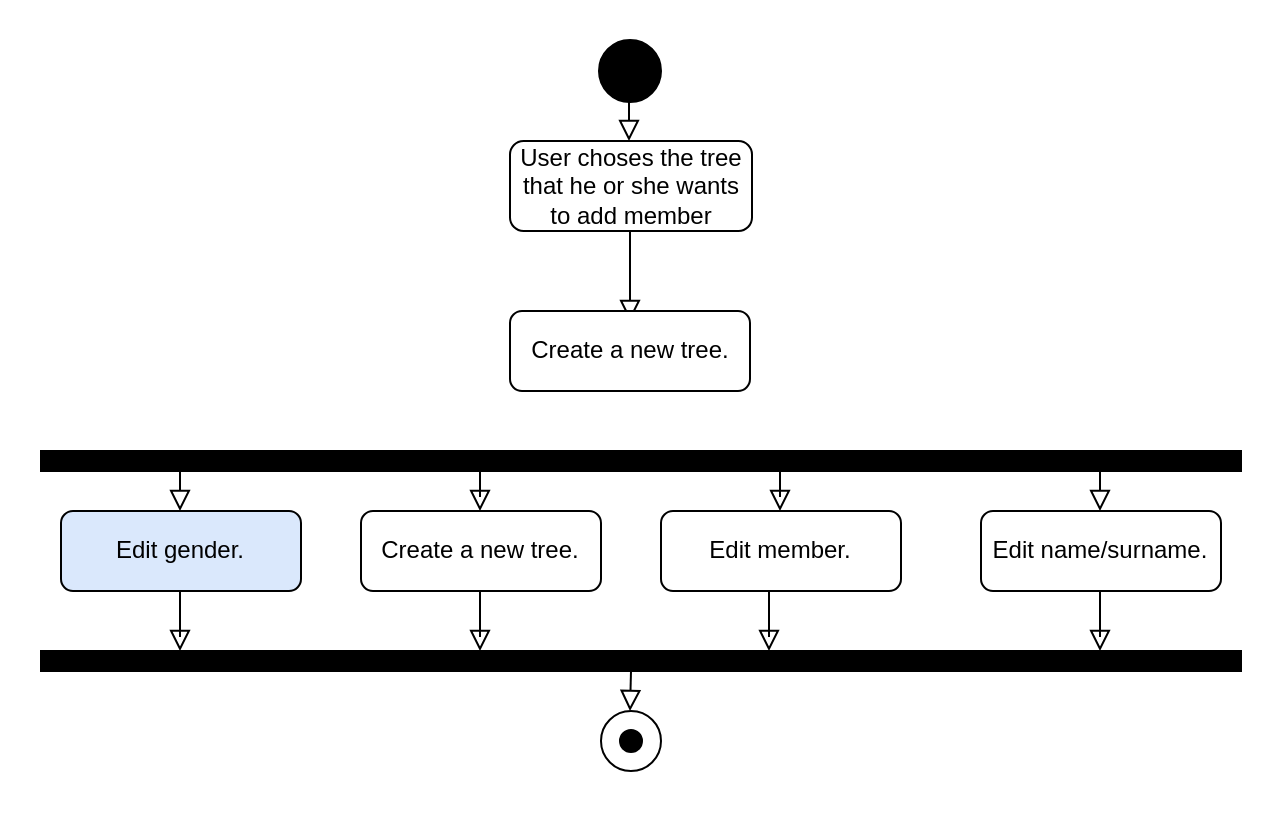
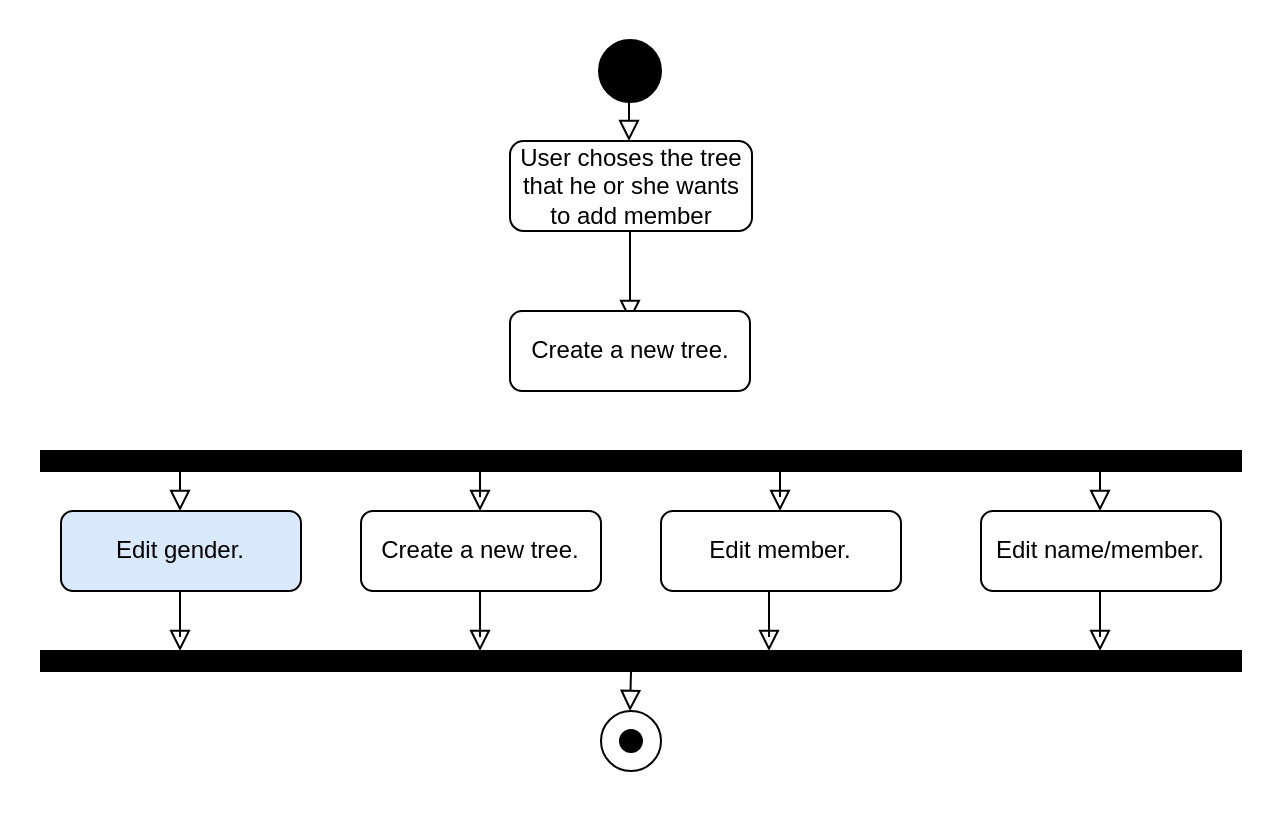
node "Edit name/surname.": label "Edit name/surname." -> "Edit name/member."
